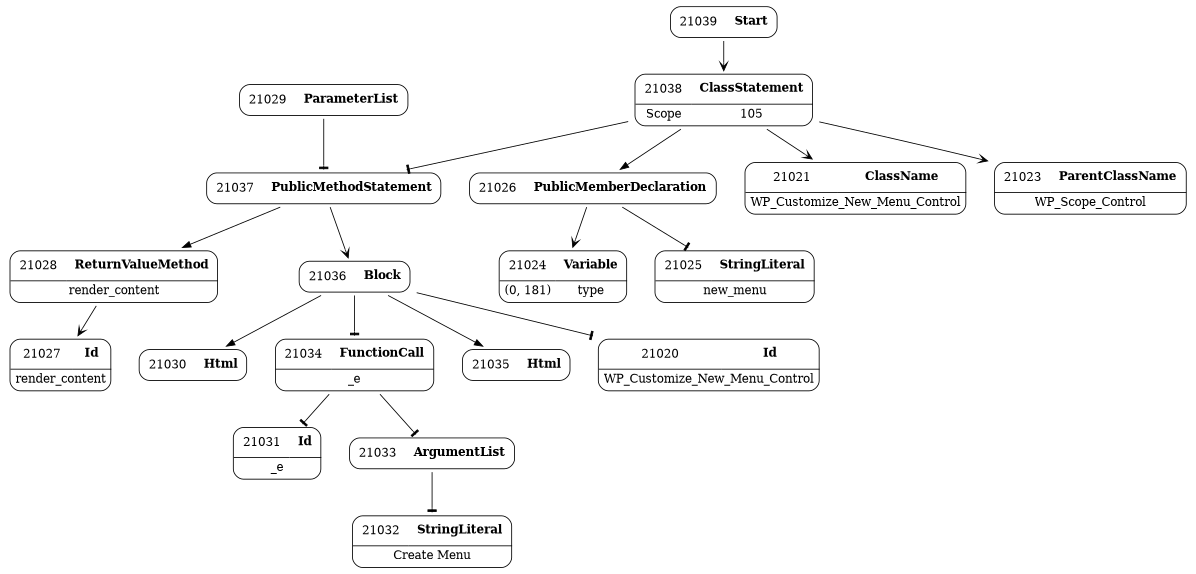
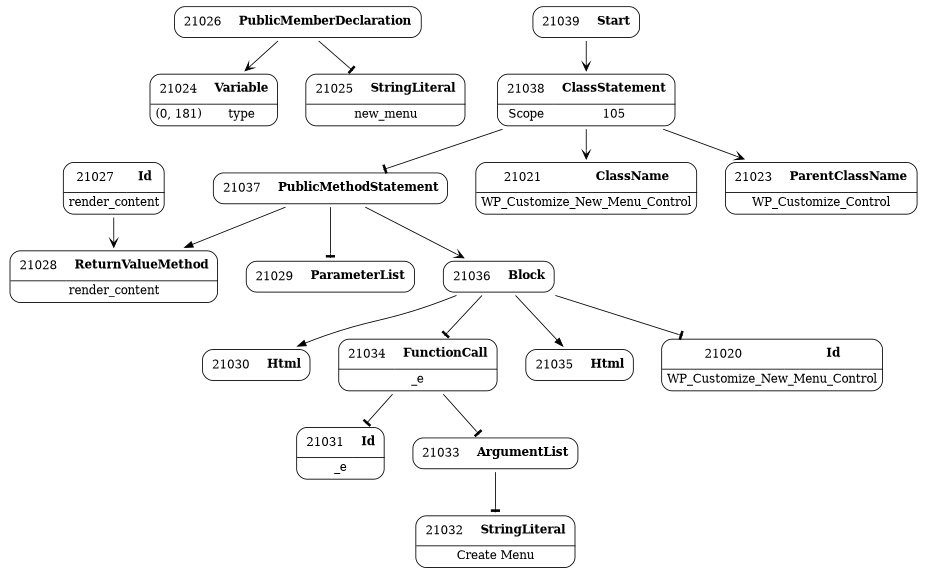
edge "21029" -> "21037": reversed
edge "21038" -> "21026": removed
node "21023": text "WP_Scope_Control" -> "WP_Customize_Control"
edge "21028" -> "21027": reversed
